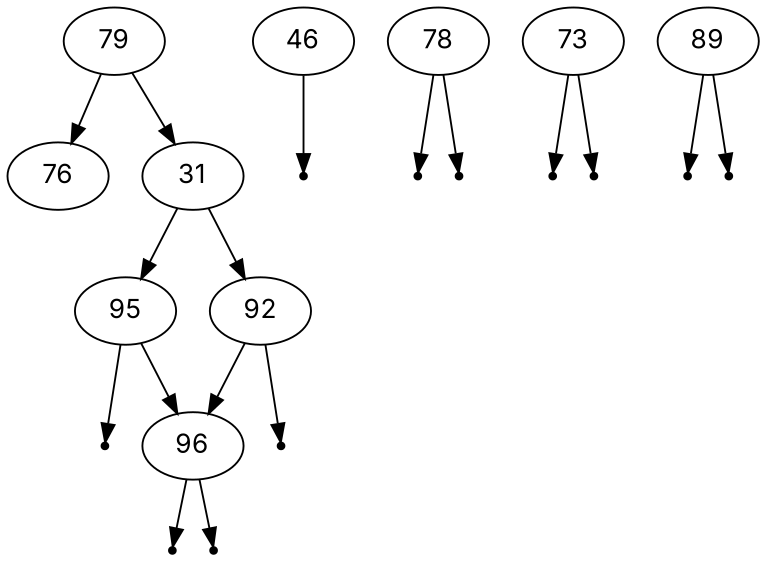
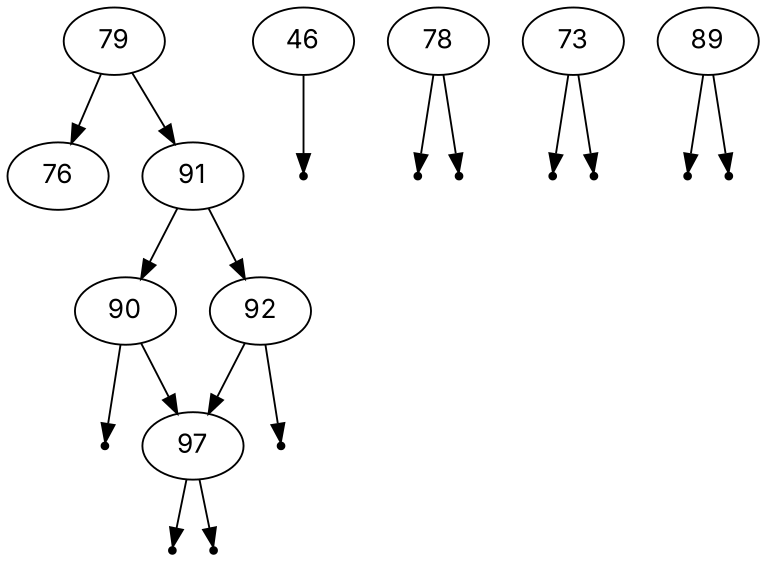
node "31": label "31" -> "91"
node "95": label "95" -> "90"
node "96": label "96" -> "97"
